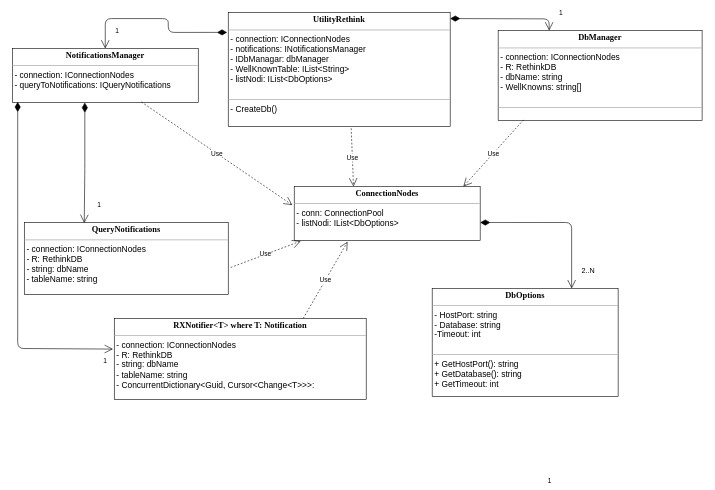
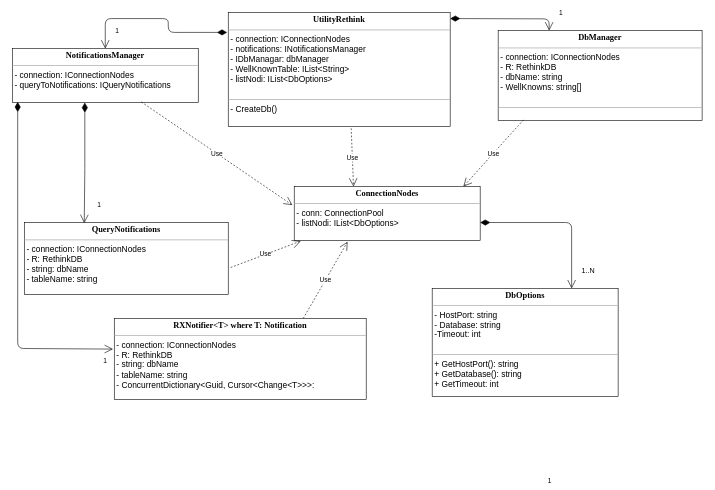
node "2..N": label "2..N" -> "1..N"
